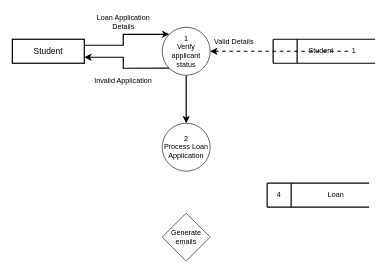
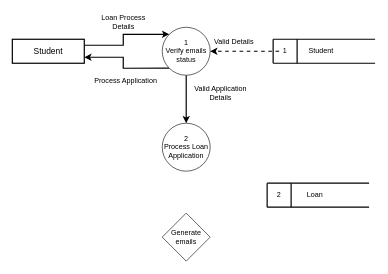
node "Loan Application Details": label "Loan Application Details" -> "Loan Process Details"
node "1 Verify applicant status": label "1 Verify applicant status" -> "1 Verify emails status"
node "1": moved (354, 51) -> (285, 51)
node "Invalid Application": label "Invalid Application" -> "Process Application"
node "Valid Application Details": added
node "4": label "4" -> "2"
node "Loan": moved (336, 195) -> (315, 195)
